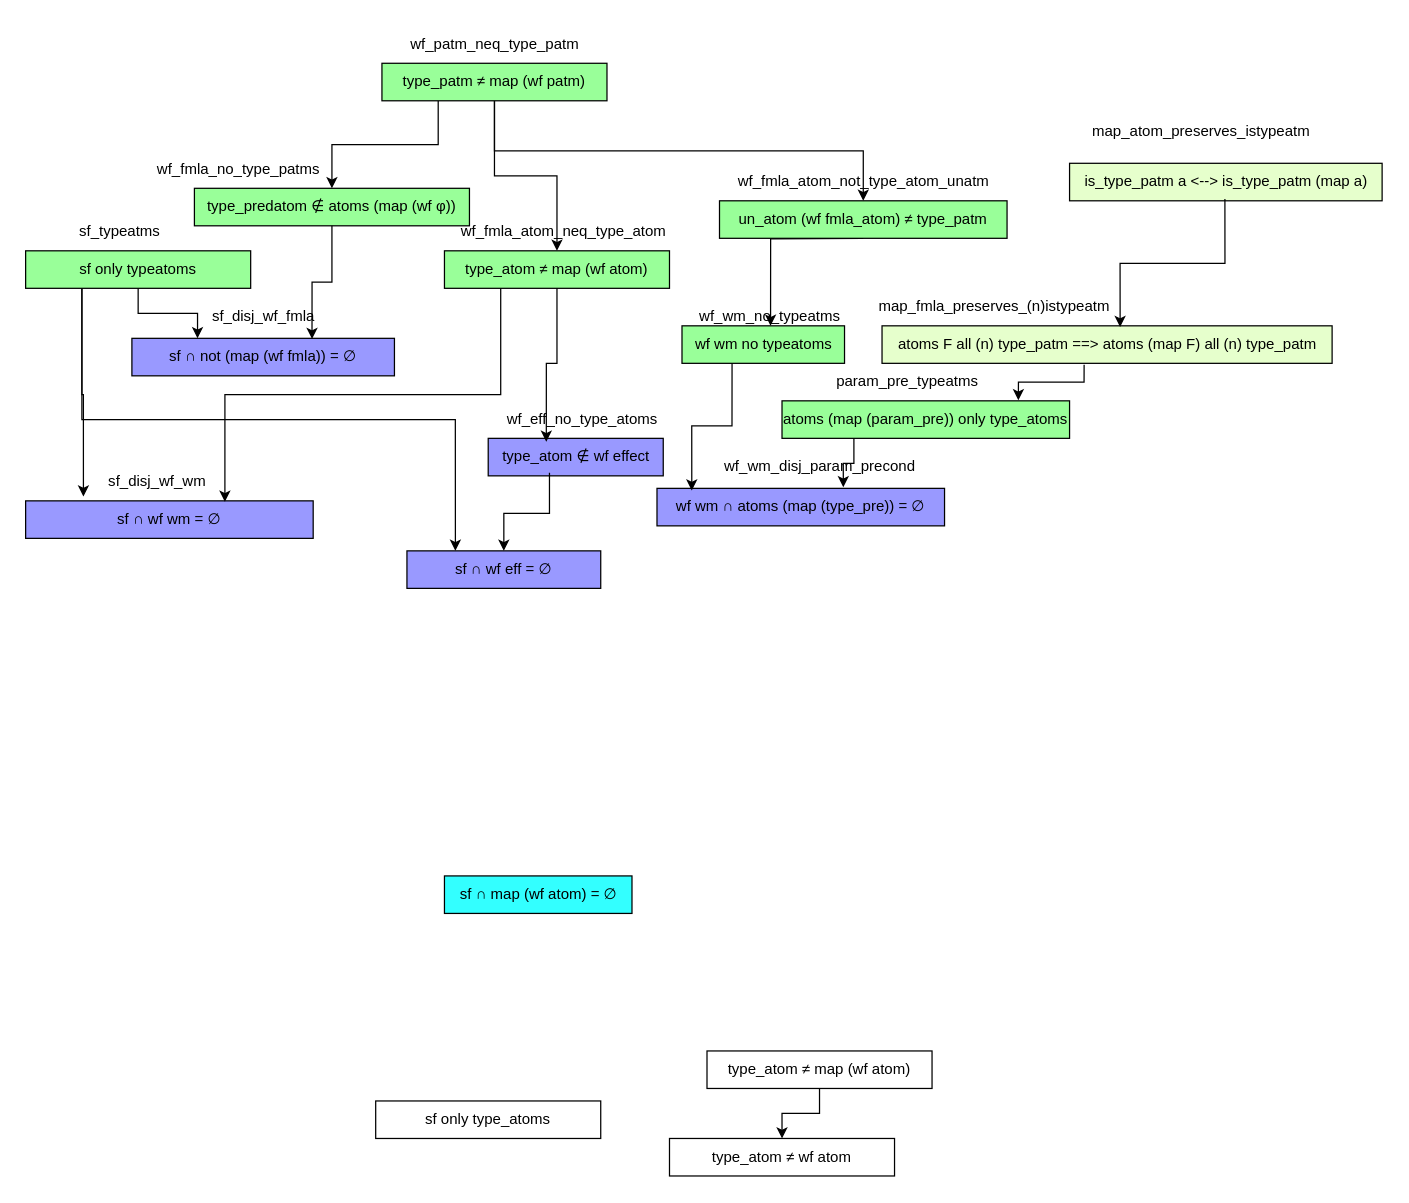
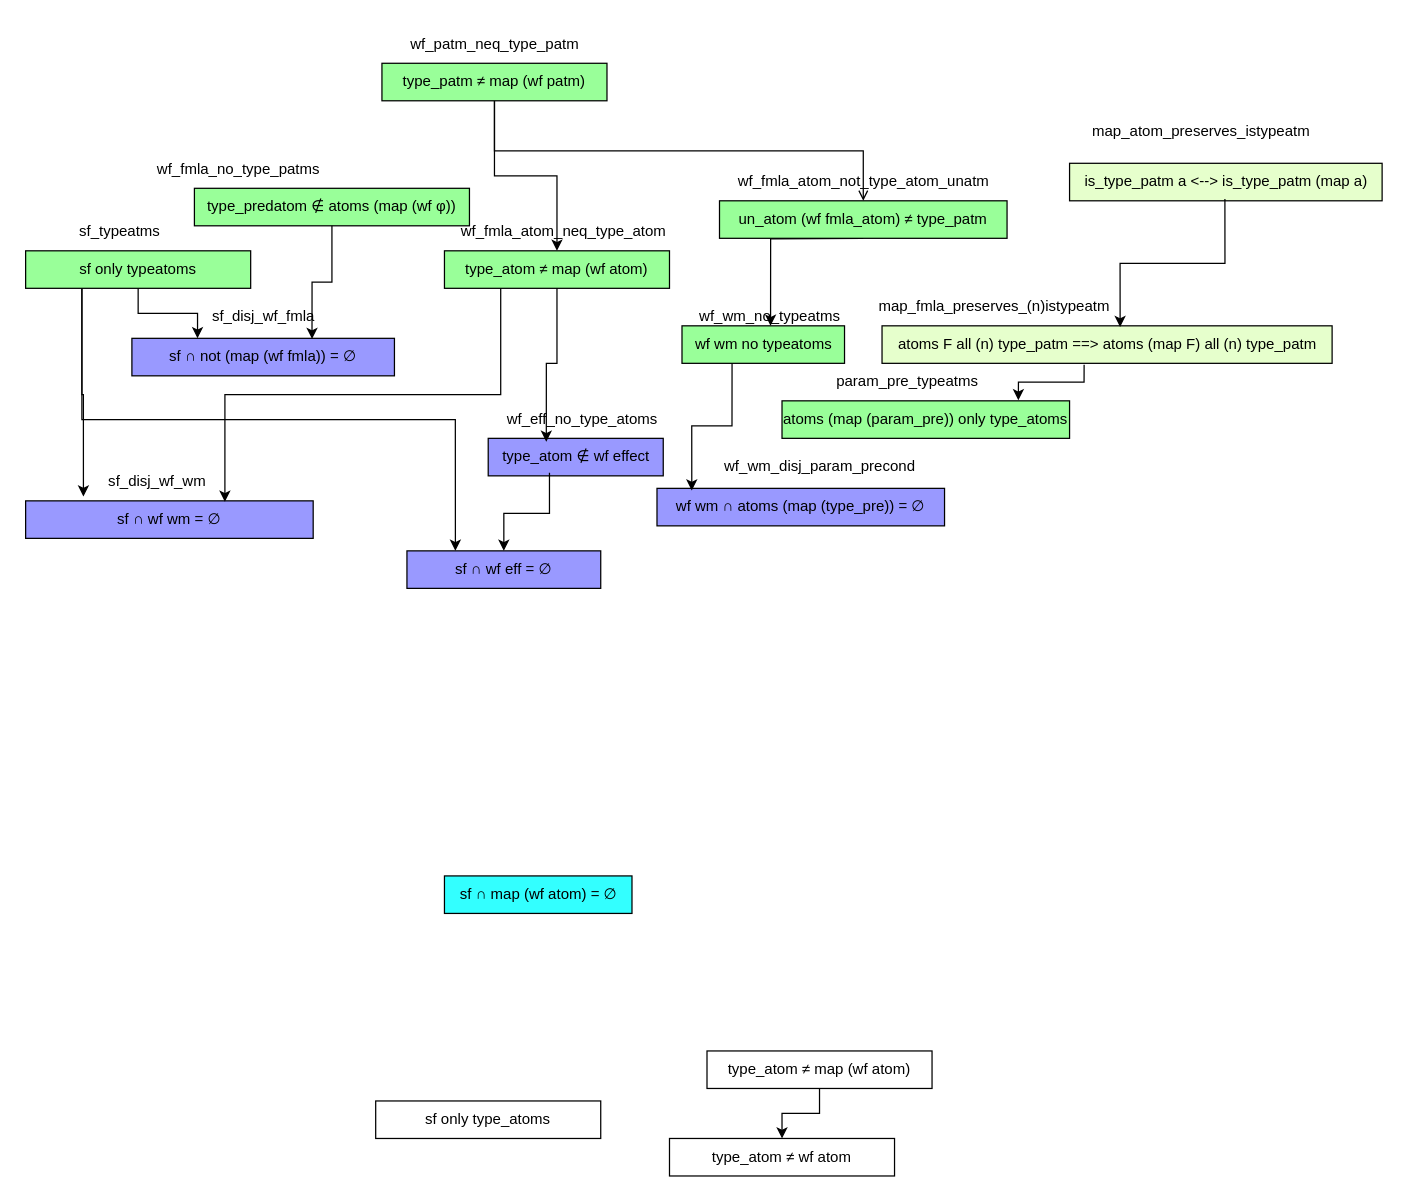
edge "type_patm ≠ map (wf patm)" -> "type_predatom ∉ atoms (map (wf φ))": removed
edge "type_patm ≠ map (wf patm)" -> "un_atom (wf fmla_atom) ≠ type_patm": arrowhead classic -> open
edge "atoms (map (param_pre)) only type_atoms" -> "wf wm ∩ atoms (map (type_pre)) = ∅": removed
